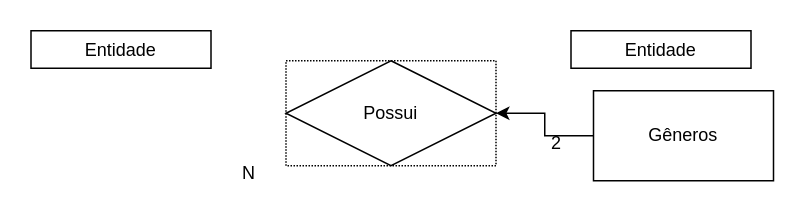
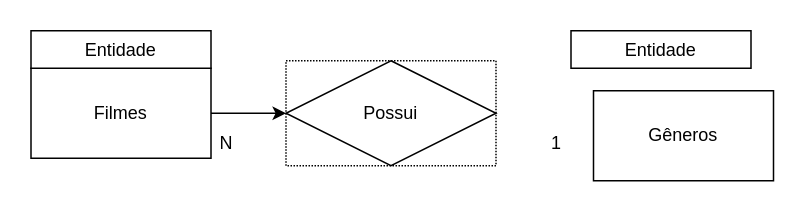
node "Filmes": added
edge "Filmes" -> "Possui": added
edge "Gêneros" -> "Possui": removed
node "2": label "2" -> "1"
node "N": moved (248, 173) -> (226, 143)
